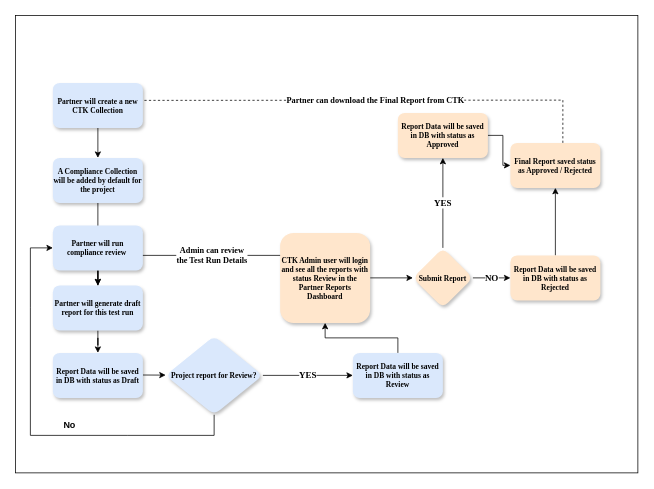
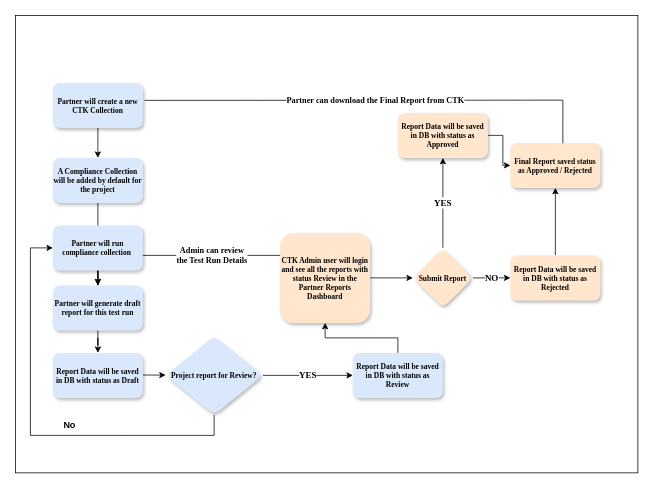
edge "Partner will create a new CTK Collection" -- "Final Report saved status as Approved / Rejected": style dashed -> solid
node "Partner will run compliance review": label "Partner will run compliance review" -> "Partner will run compliance collection"
